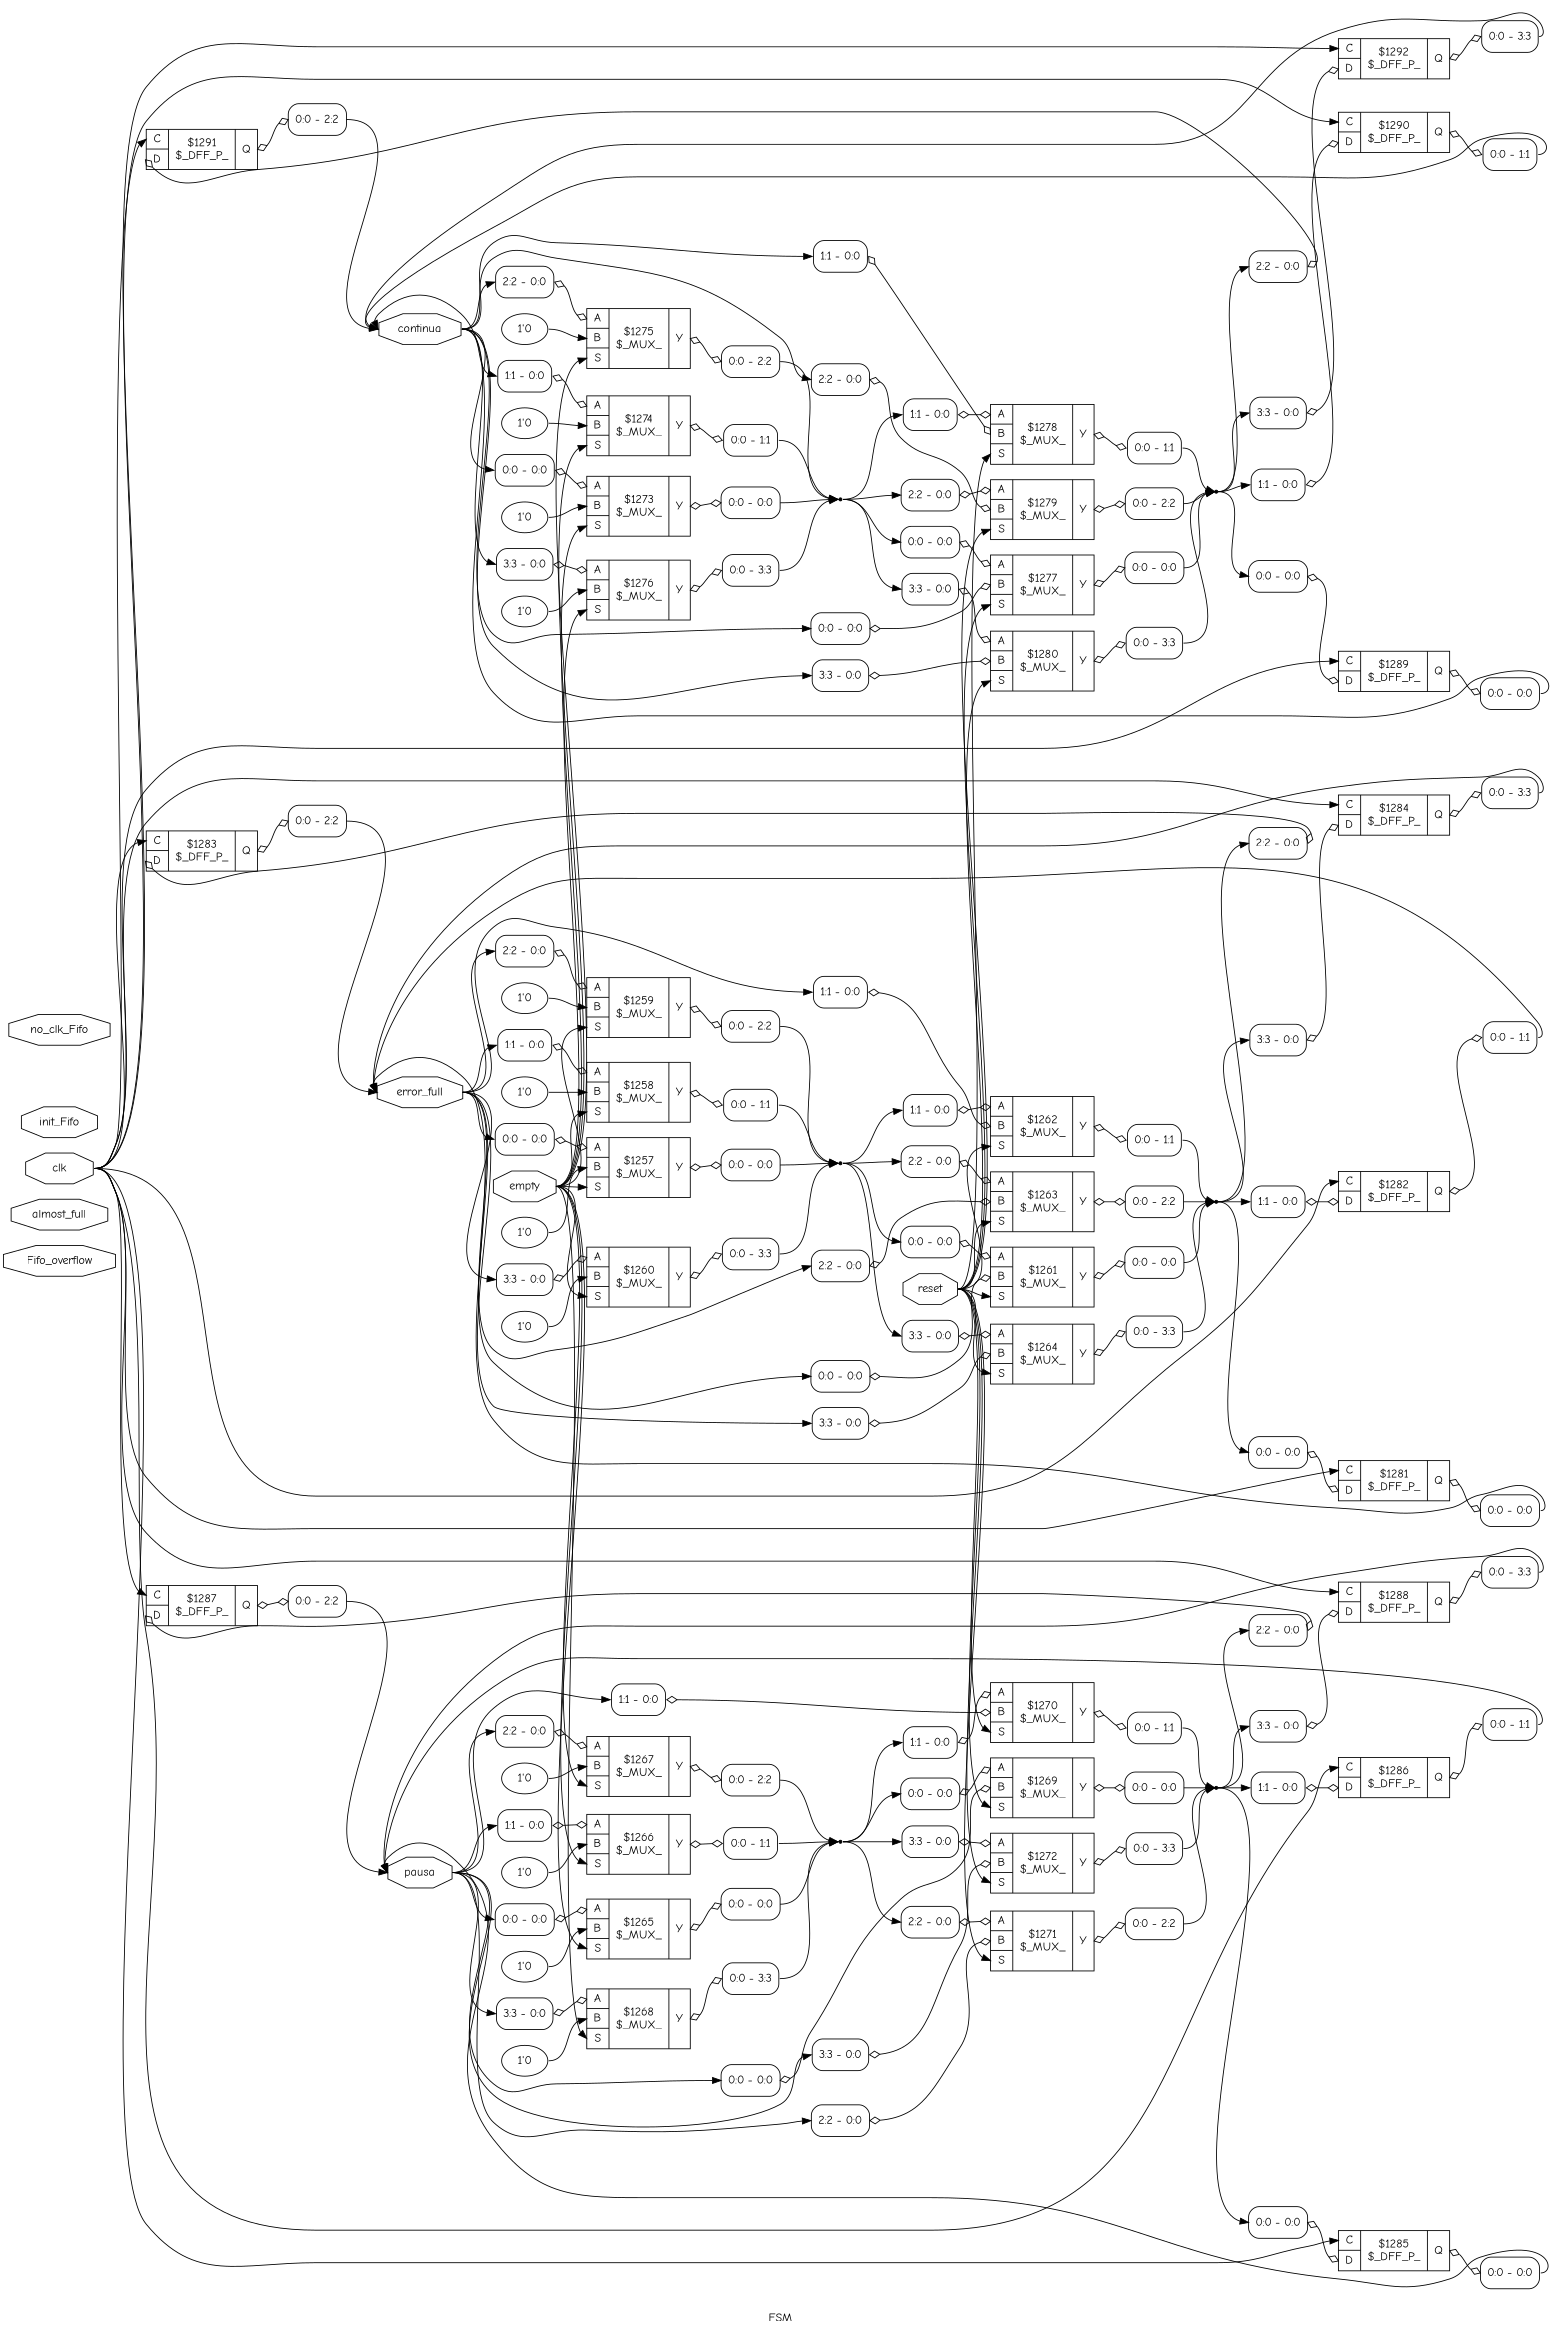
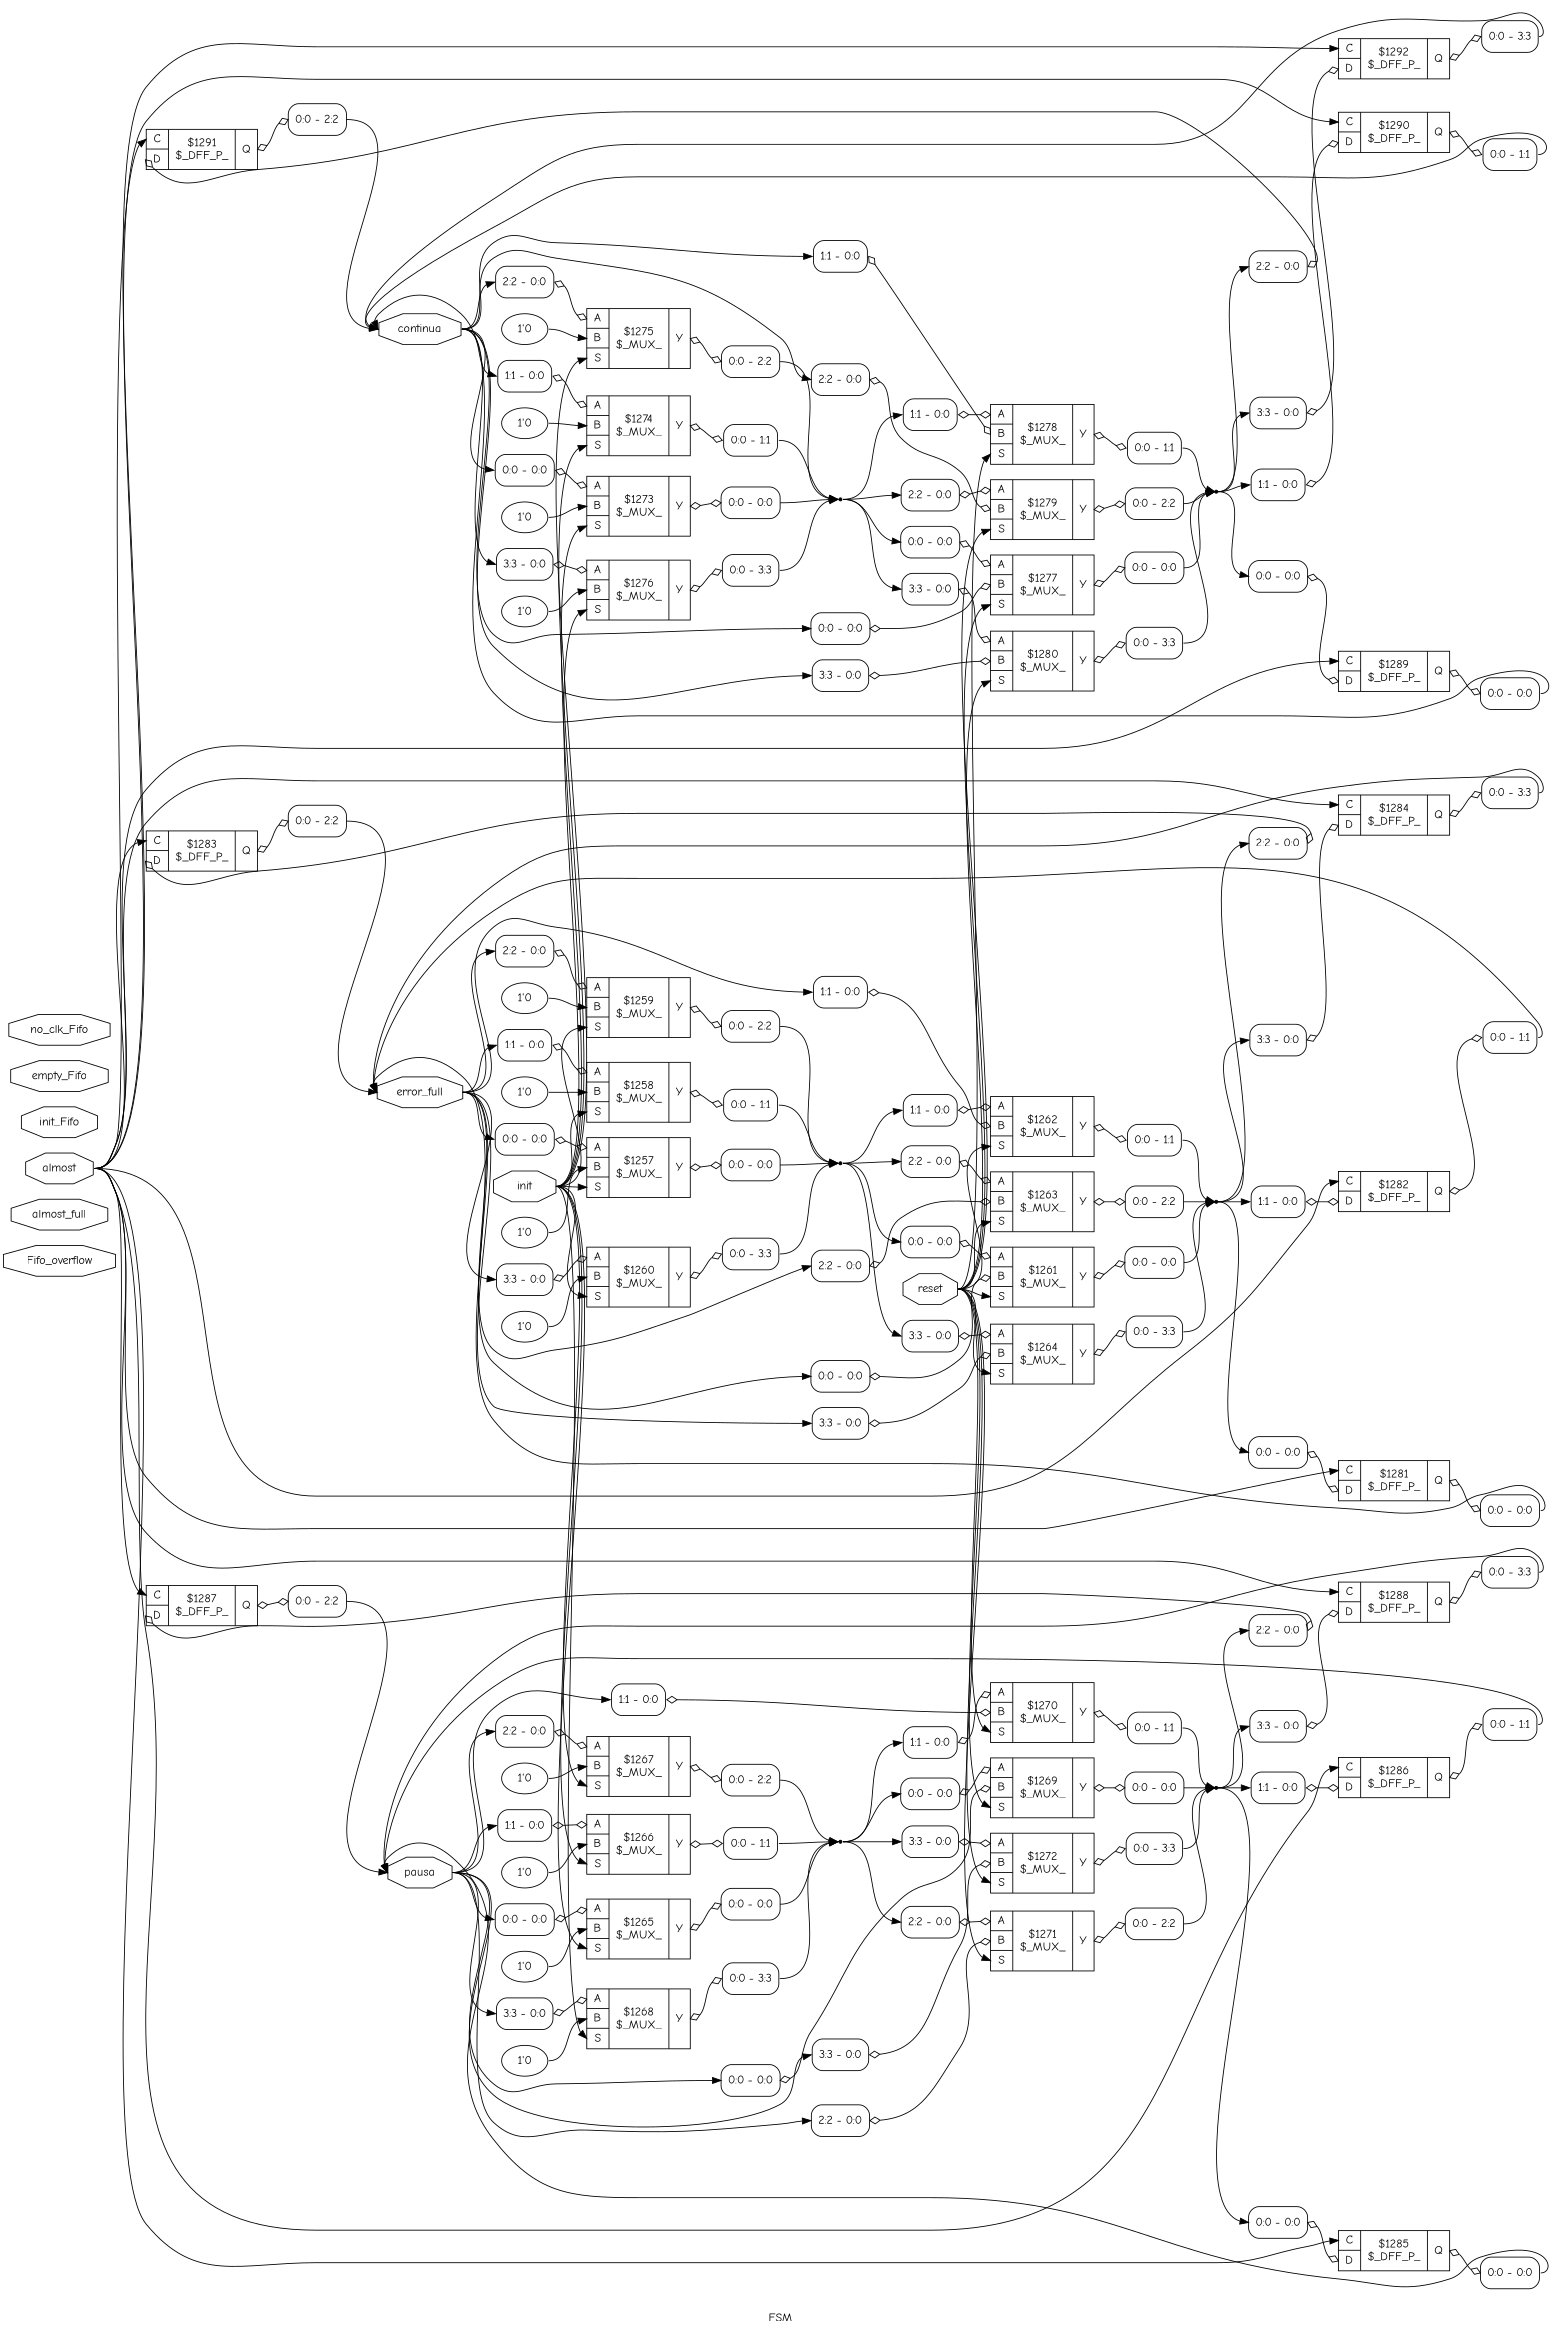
node "empty_Fifo": added
node "clk": label "clk" -> "almost"
node "empty": label "empty" -> "init"
